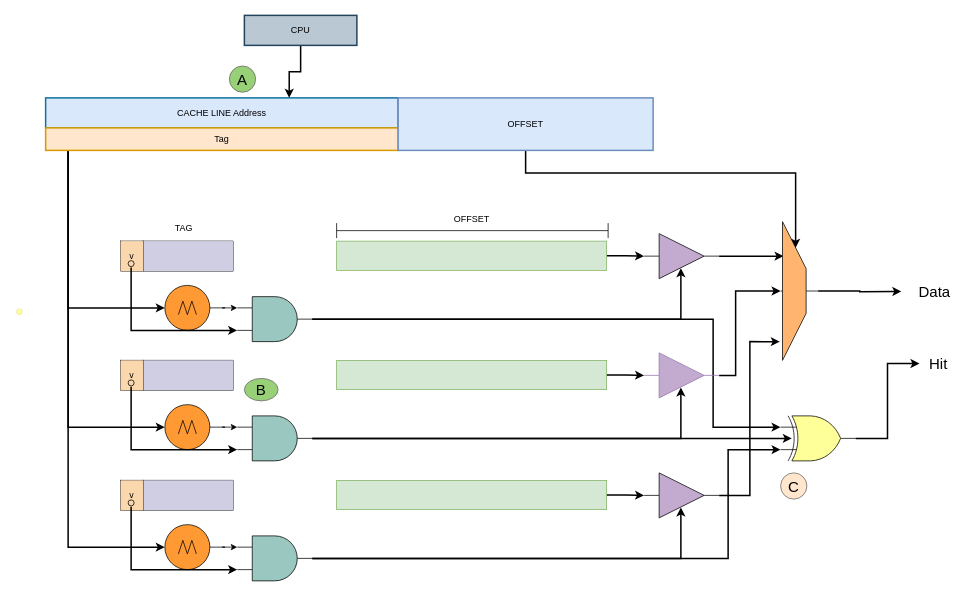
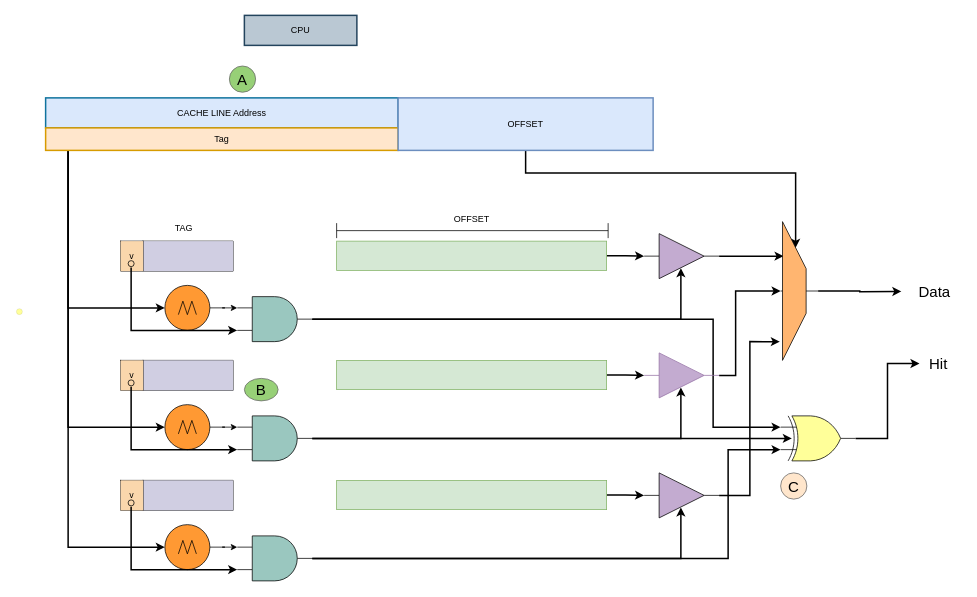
edge "CPU" -> "CACHE LINE Address": removed
